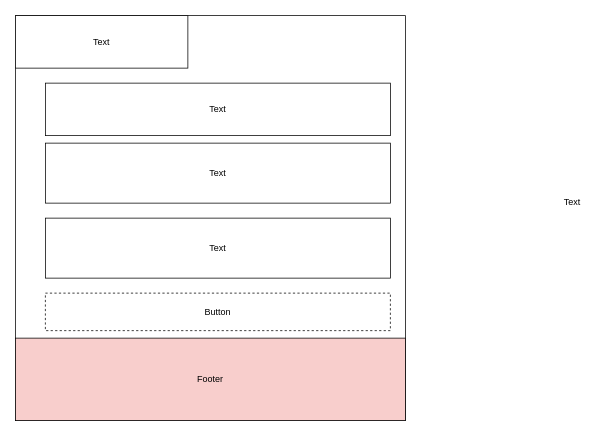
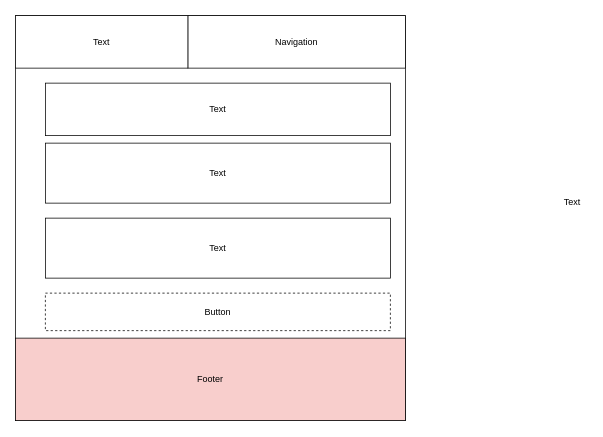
node "Navigation": added
